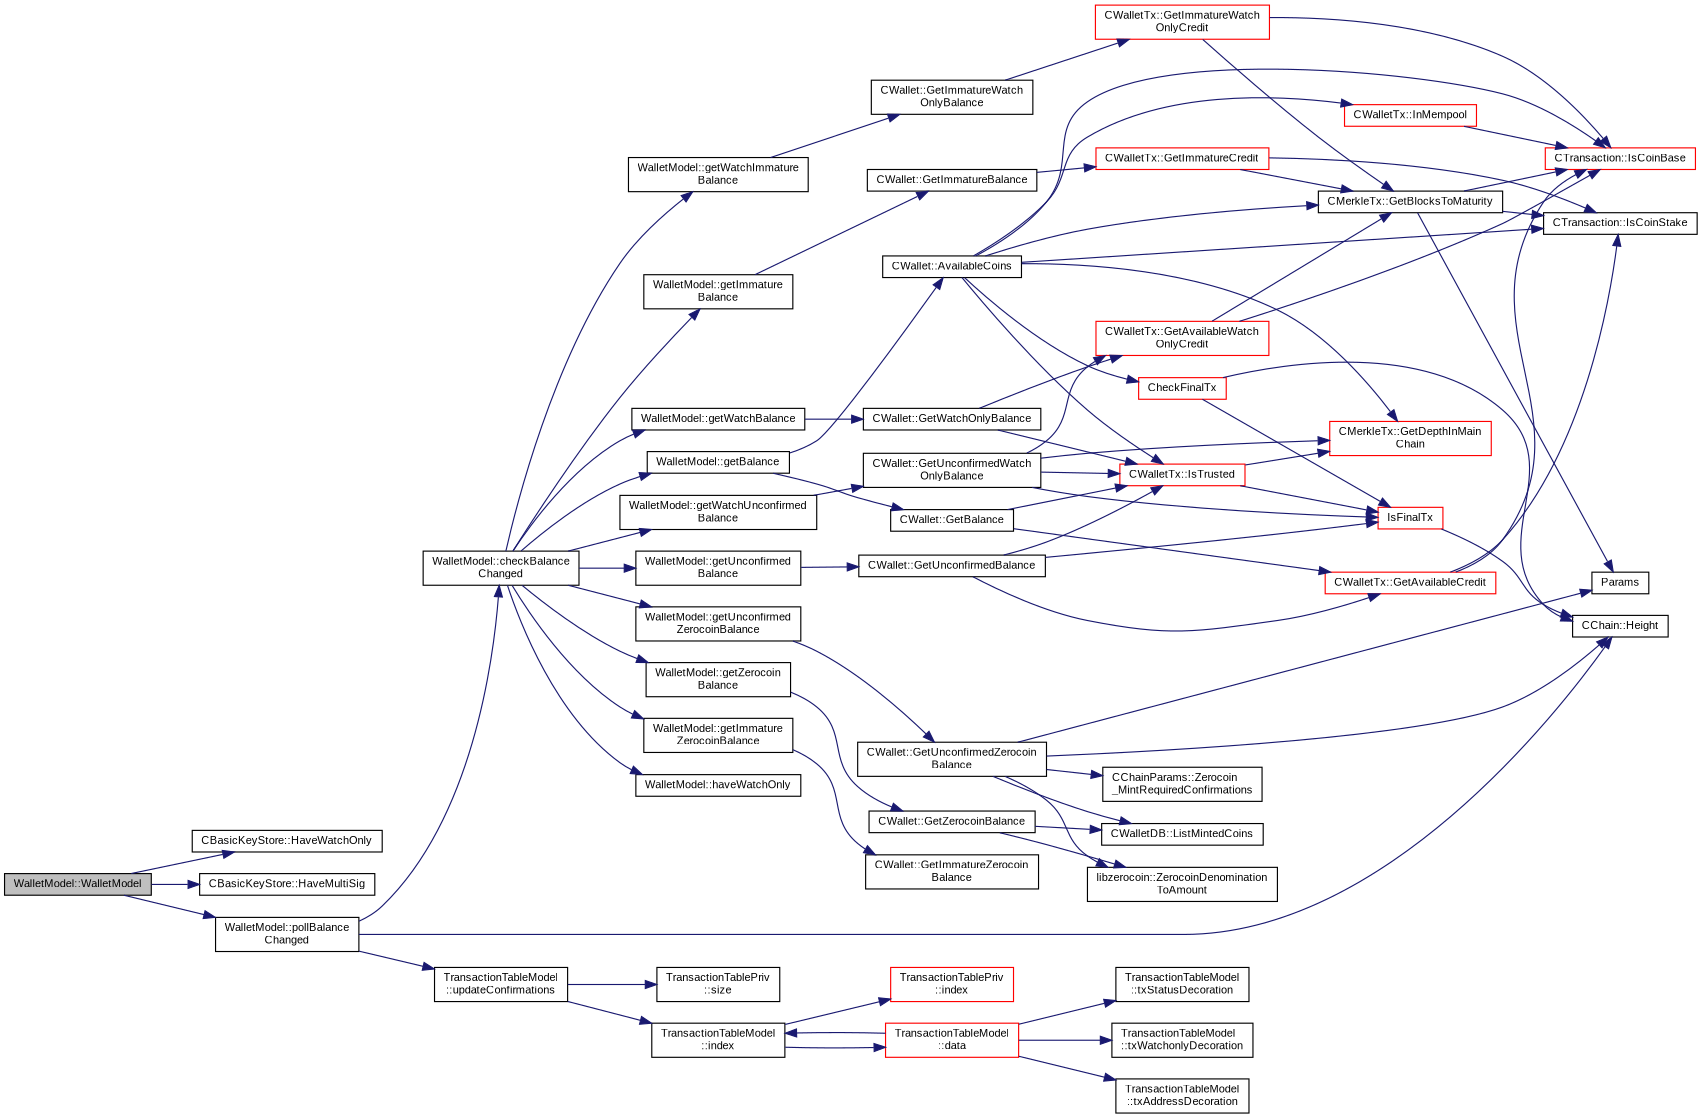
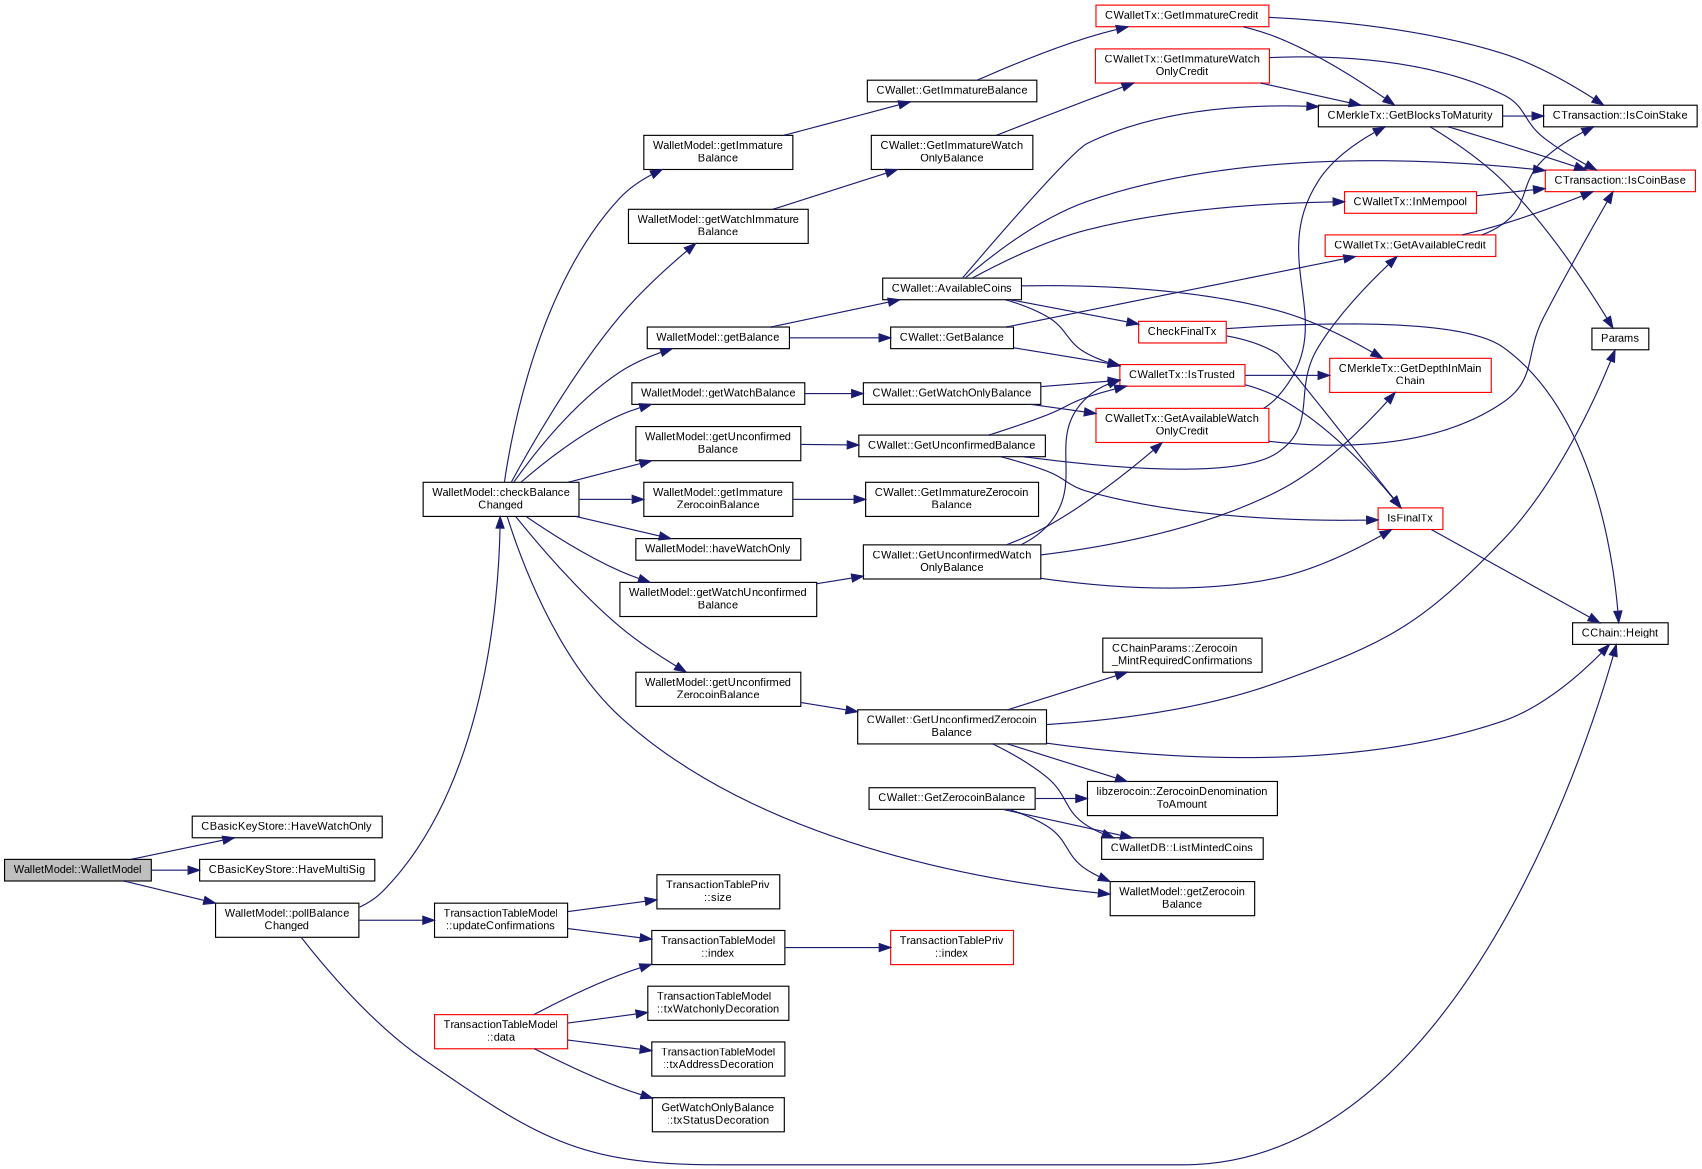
edge "CWallet::AvailableCoins" -> "CTransaction::IsCoinStake": removed
edge "WalletModel::getZerocoin Balance" -> "CWallet::GetZerocoinBalance": reversed
node "TransactionTableModel ::txStatusDecoration": label "TransactionTableModel ::txStatusDecoration" -> "GetWatchOnlyBalance ::txStatusDecoration"
edge "TransactionTableModel ::index" -> "TransactionTableModel ::data": removed
